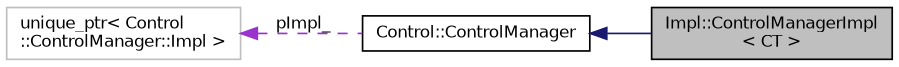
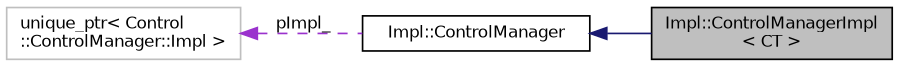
node "Control::ControlManager": label "Control::ControlManager" -> "Impl::ControlManager"
